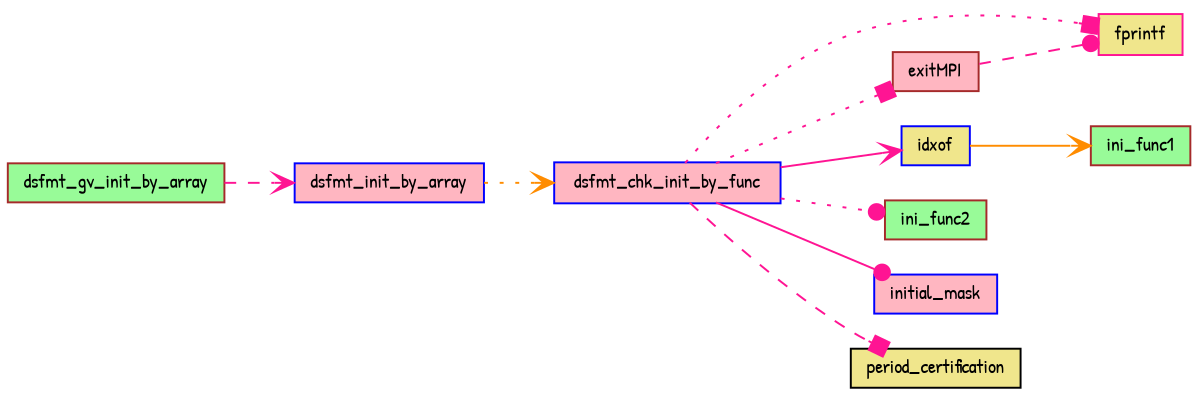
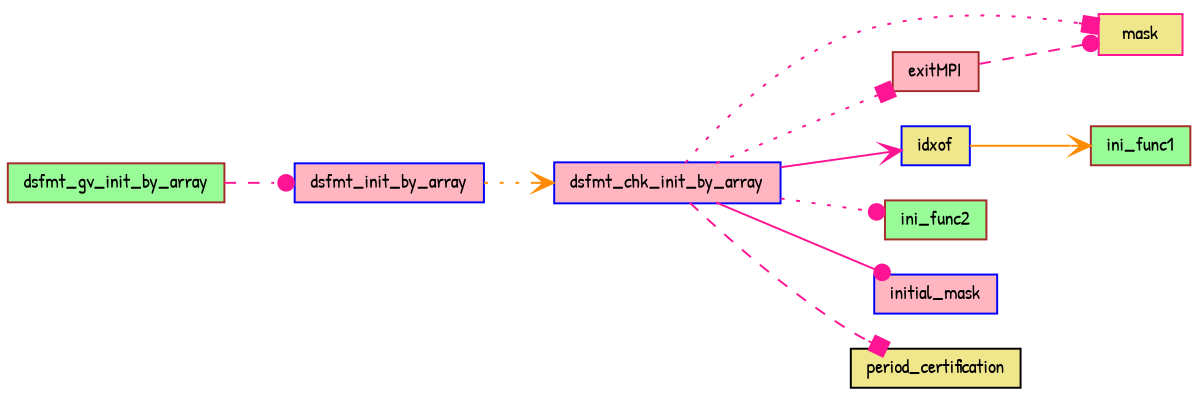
node "fprintf": label "fprintf" -> "mask"
edge "dsfmt_gv_init_by_array" -> "dsfmt_init_by_array": arrowhead vee -> dot
node "dsfmt_chk_init_by_func": label "dsfmt_chk_init_by_func" -> "dsfmt_chk_init_by_array"
